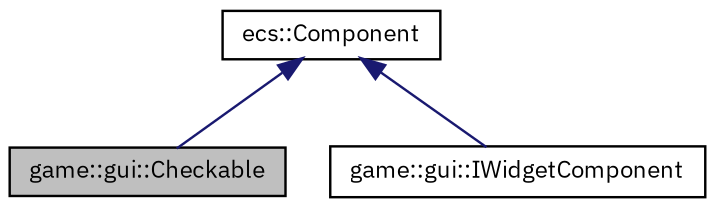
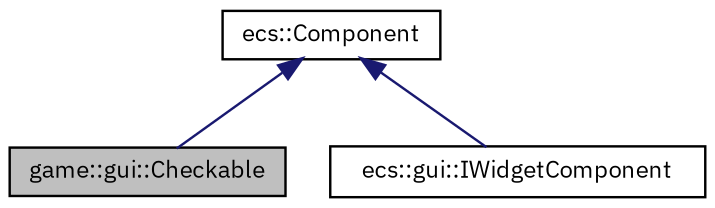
node "game::gui::IWidgetComponent": label "game::gui::IWidgetComponent" -> "ecs::gui::IWidgetComponent"
